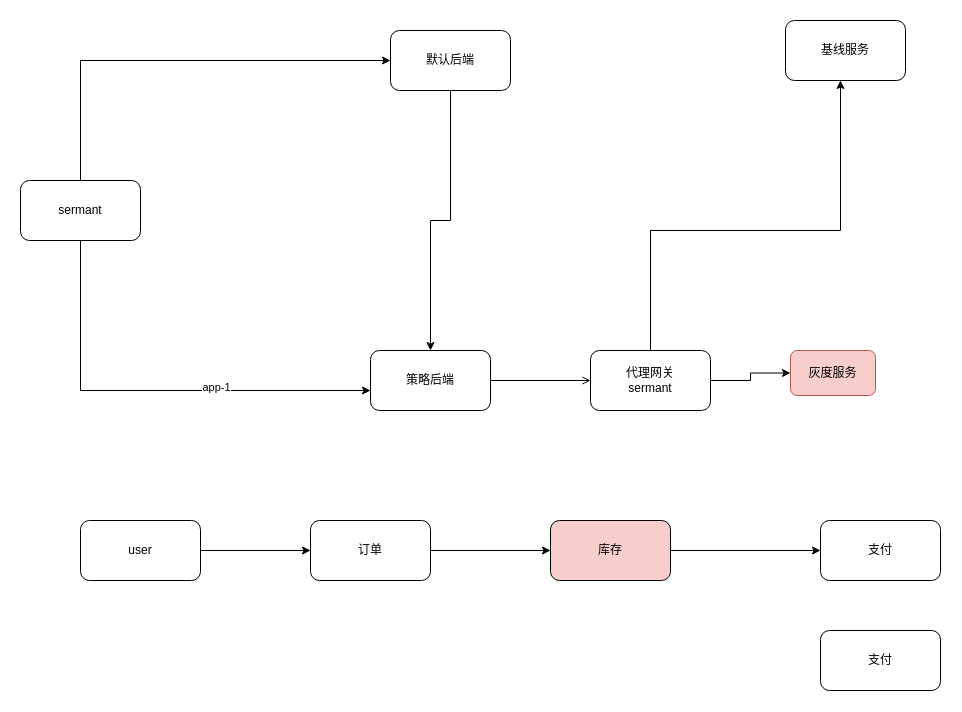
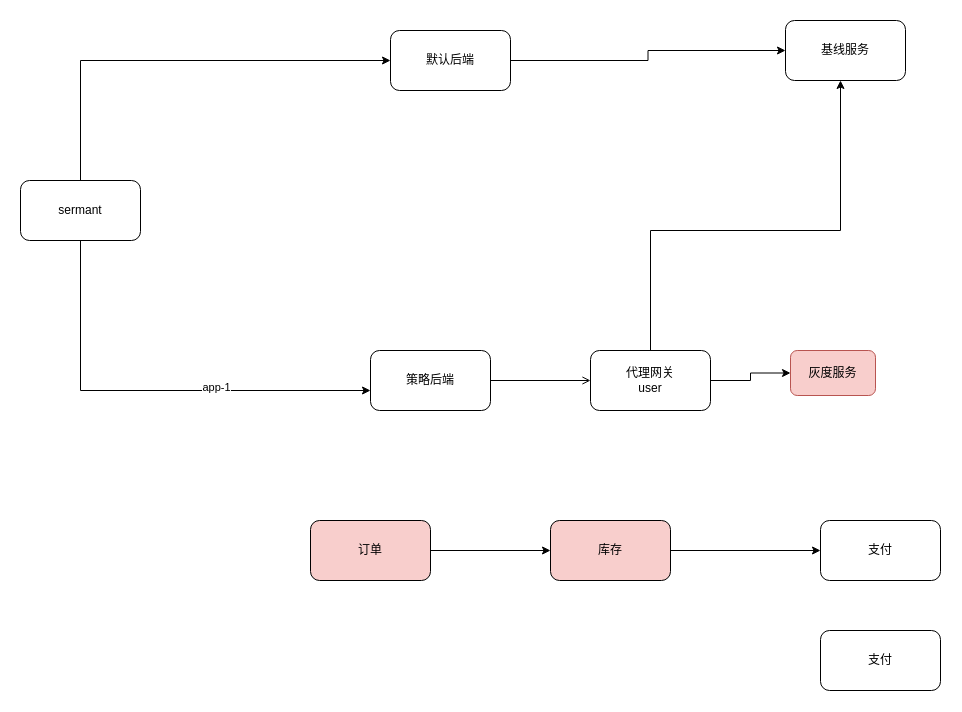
edge "默认后端" -> "策略后端": now "默认后端" -> "基线服务"
node "代理网关 sermant": label "代理网关 sermant" -> "代理网关 user"
node "user": removed
edge "user" -> "订单": removed
node "订单": fillcolor #ffffff -> #f8cecc
